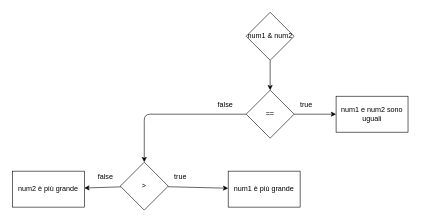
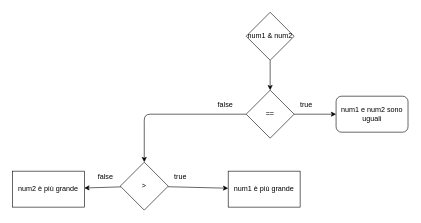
node "num1 e num2 sono uguali": shape rectangle -> rounded rectangle
